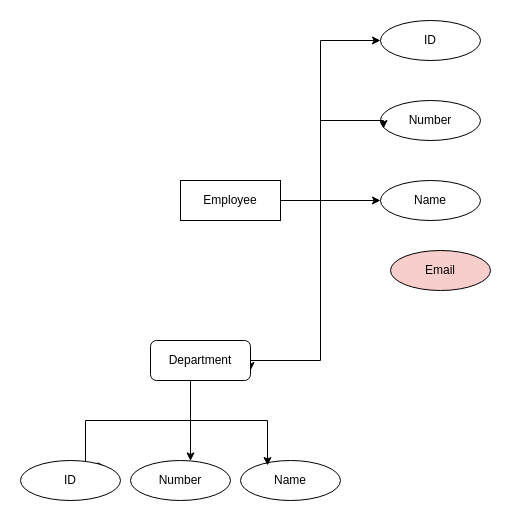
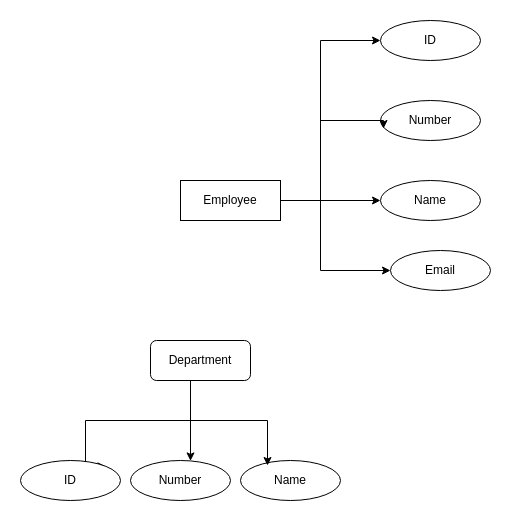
edge "Employee" -> "Email": added
node "Email": fillcolor #f8cecc -> #ffffff
edge "Employee" -> "Department": removed
